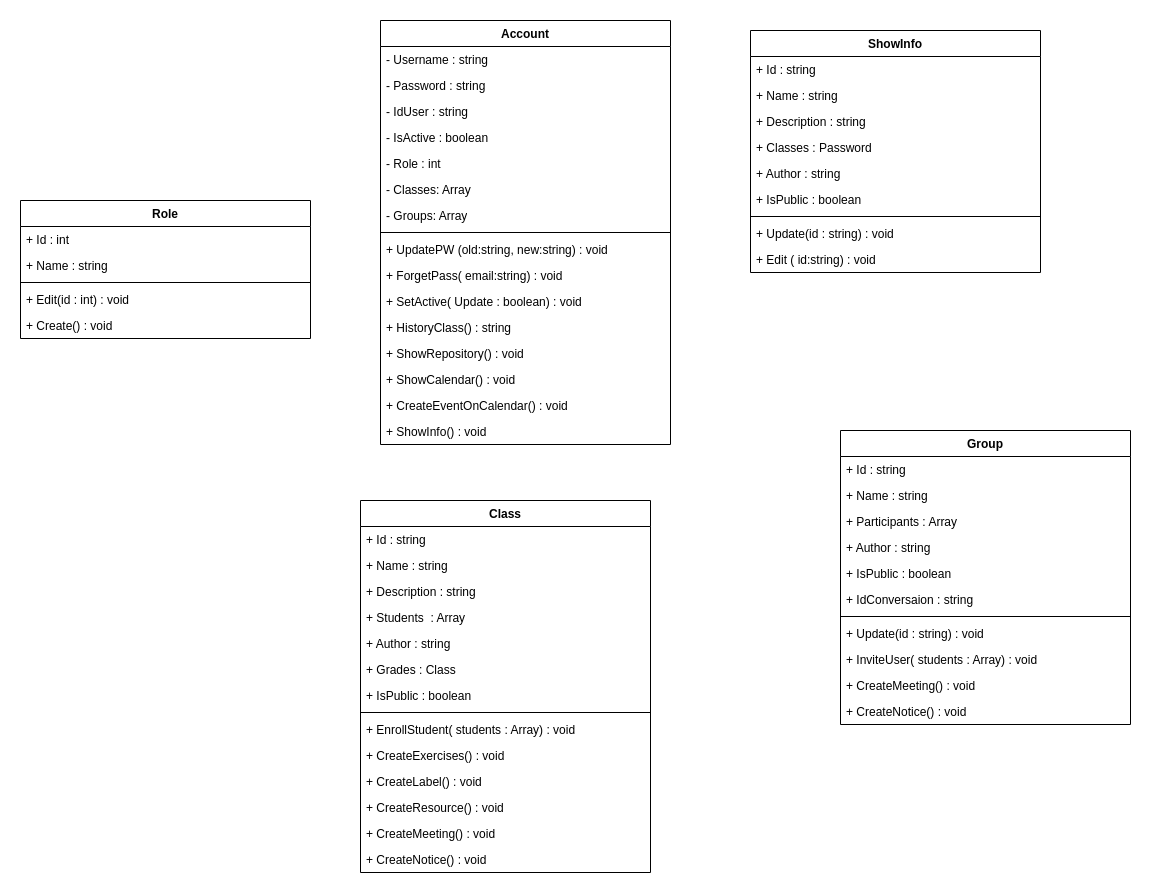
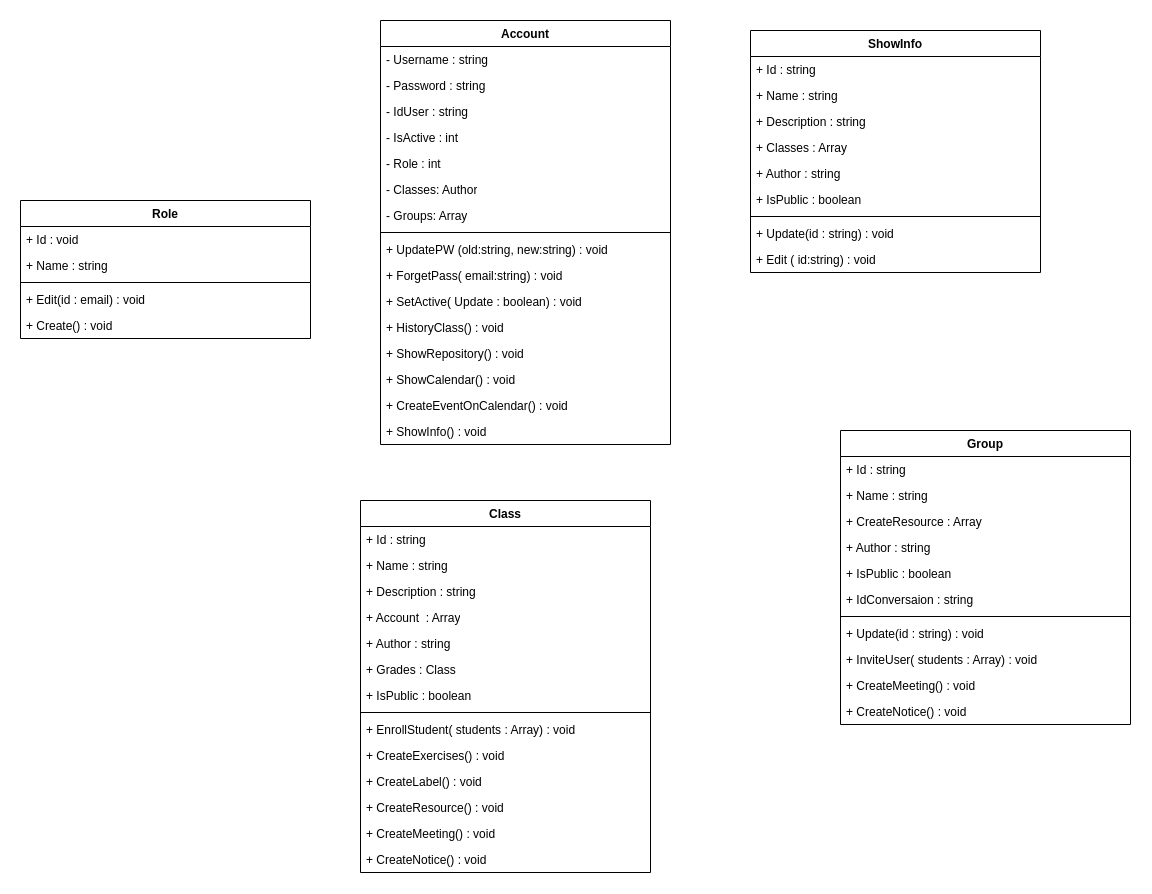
node "- IsActive : boolean": label "- IsActive : boolean" -> "- IsActive : int"
node "+ Classes : Password": label "+ Classes : Password" -> "+ Classes : Array"
node "- Classes: Array": label "- Classes: Array" -> "- Classes: Author"
node "+ Id : int": label "+ Id : int" -> "+ Id : void"
node "+ Edit(id : int) : void": label "+ Edit(id : int) : void" -> "+ Edit(id : email) : void"
node "+ HistoryClass() : string": label "+ HistoryClass() : string" -> "+ HistoryClass() : void"
node "+ Participants : Array": label "+ Participants : Array" -> "+ CreateResource : Array"
node "+ Students : Array": label "+ Students : Array" -> "+ Account : Array"
